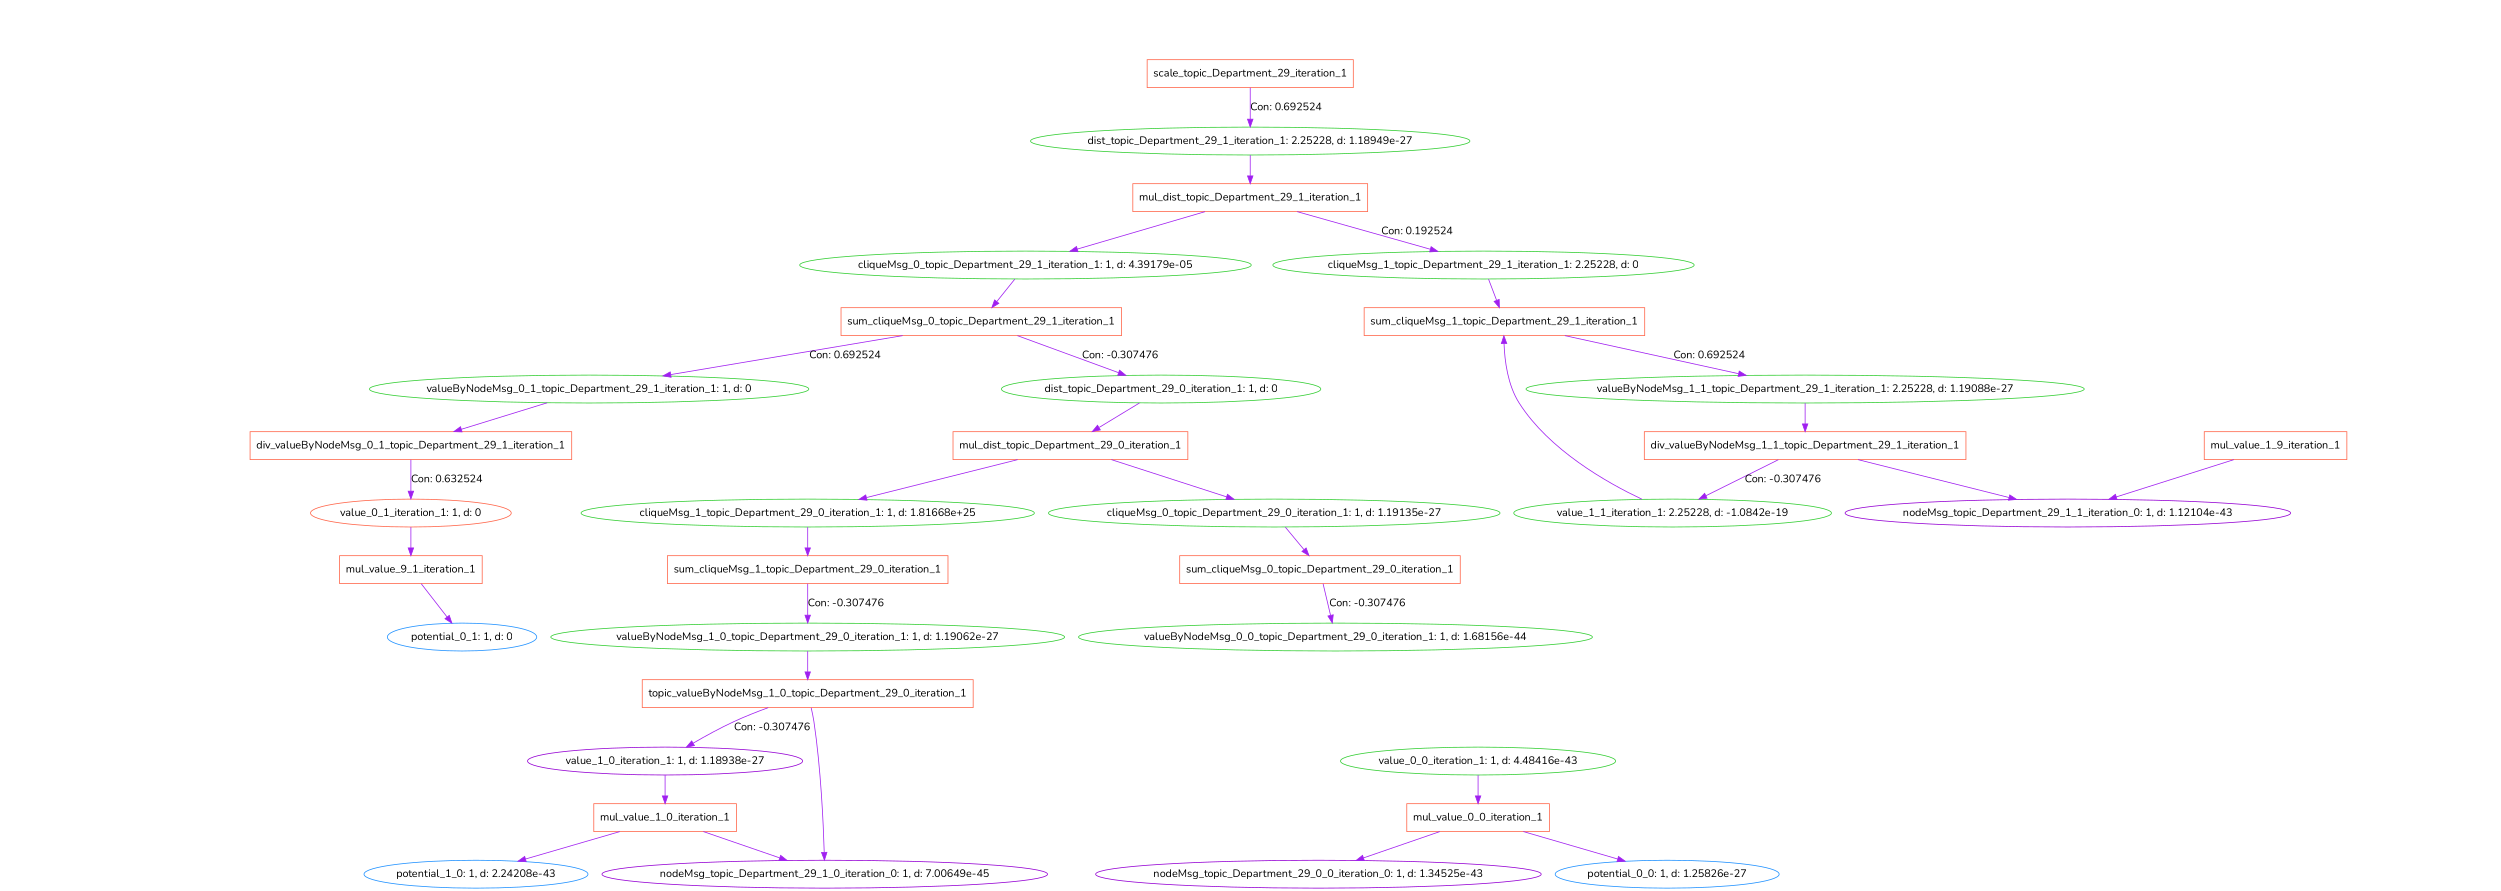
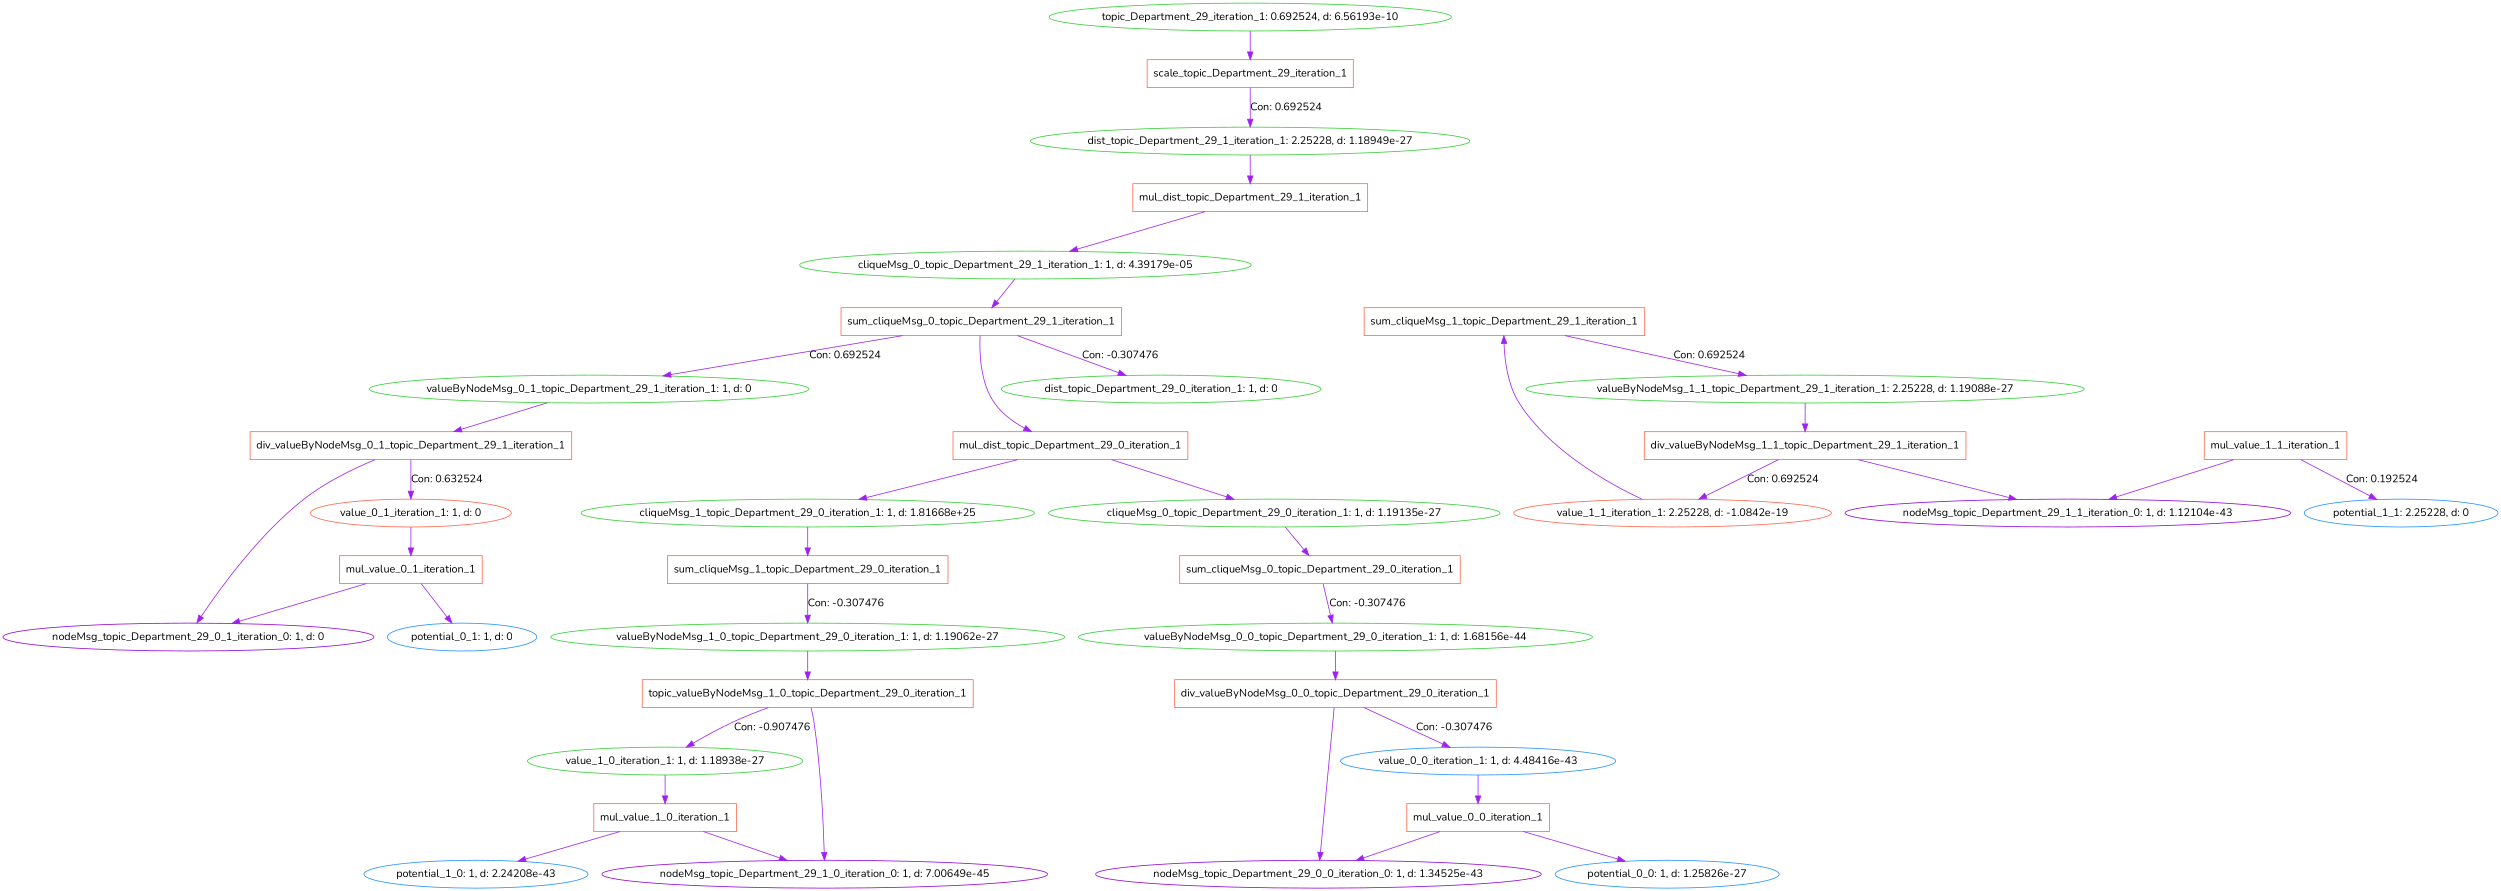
node "topic_Department_29_iteration_1: 0.692524, d: 6.56193e-10": added
node "cliqueMsg_1_topic_Department_29_1_iteration_1: 2.25228, d: 0": removed
edge "dist_topic_Department_29_0_iteration_1: 1, d: 0" -> "mul_dist_topic_Department_29_0_iteration_1": now "sum_cliqueMsg_0_topic_Department_29_1_iteration_1" -> "mul_dist_topic_Department_29_0_iteration_1"
node "mul_value_1_9_iteration_1": label "mul_value_1_9_iteration_1" -> "mul_value_1_1_iteration_1"
edge "div_valueByNodeMsg_1_1_topic_Department_29_1_iteration_1" -> "value_1_1_iteration_1: 2.25228, d: -1.0842e-19": label "Con: -0.307476 " -> "Con: 0.692524 "
node "value_1_1_iteration_1: 2.25228, d: -1.0842e-19": color limegreen -> tomato
node "potential_1_1: 2.25228, d: 0": added
node "mul_value_9_1_iteration_1": label "mul_value_9_1_iteration_1" -> "mul_value_0_1_iteration_1"
node "nodeMsg_topic_Department_29_0_1_iteration_0: 1, d: 0": added
node "div_valueByNodeMsg_0_0_topic_Department_29_0_iteration_1": added
edge "topic_valueByNodeMsg_1_0_topic_Department_29_0_iteration_1" -> "value_1_0_iteration_1: 1, d: 1.18938e-27": label "Con: -0.307476 " -> "Con: -0.907476 "
node "value_1_0_iteration_1: 1, d: 1.18938e-27": color darkviolet -> limegreen
node "value_0_0_iteration_1: 1, d: 4.48416e-43": color limegreen -> dodgerblue
